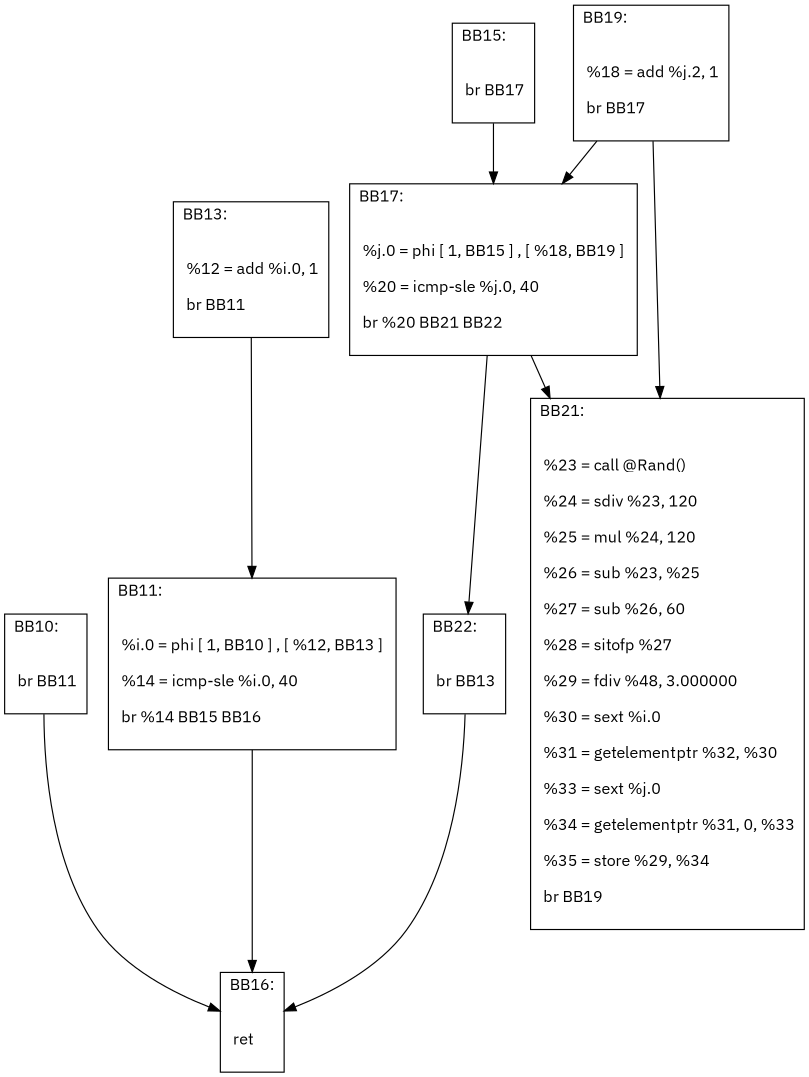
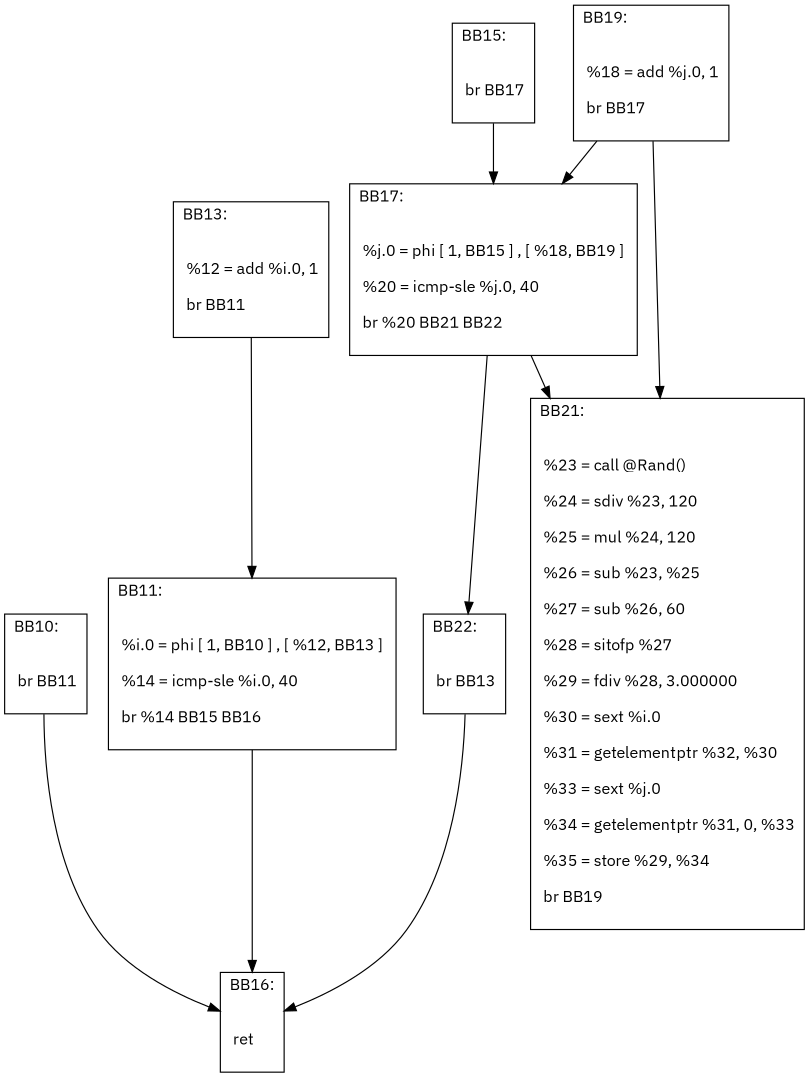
node "BB19:": text "%18 = add %j.2, 1" -> "%18 = add %j.0, 1"
node "BB21:": text "%29 = fdiv %48, 3.000000" -> "%29 = fdiv %28, 3.000000"
